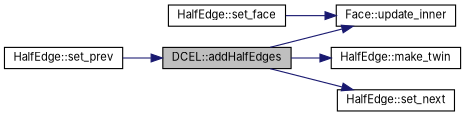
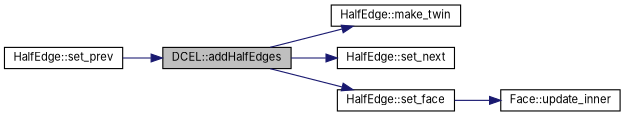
edge "DCEL::addHalfEdges" -> "Face::update_inner": now "DCEL::addHalfEdges" -> "HalfEdge::set_face"
